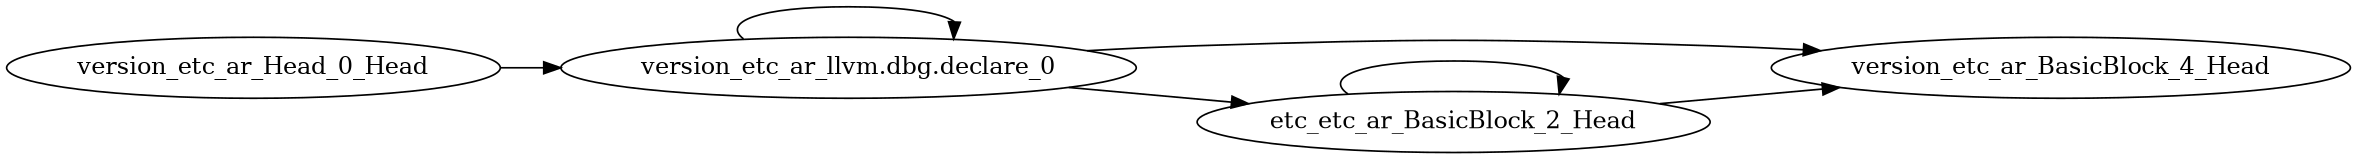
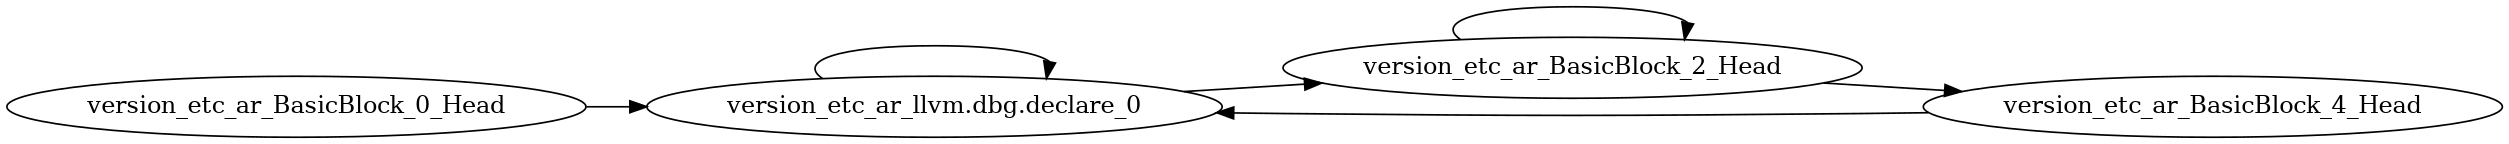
edge "version_etc_ar_llvm.dbg.declare_0" -> "version_etc_ar_BasicBlock_4_Head": reversed
node "version_etc_ar_Head_0_Head": label "version_etc_ar_Head_0_Head" -> "version_etc_ar_BasicBlock_0_Head"
node "etc_etc_ar_BasicBlock_2_Head": label "etc_etc_ar_BasicBlock_2_Head" -> "version_etc_ar_BasicBlock_2_Head"
